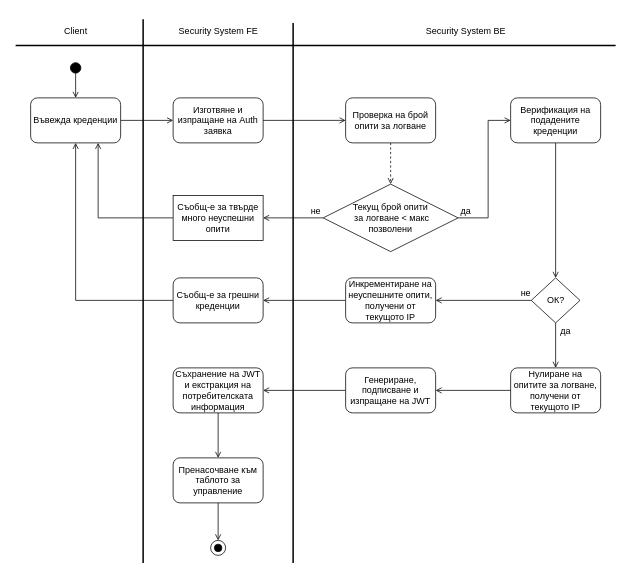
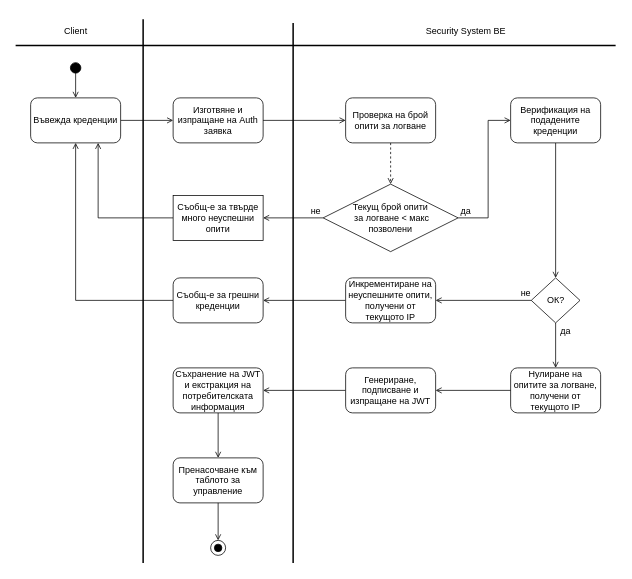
node "Security System FE": removed
